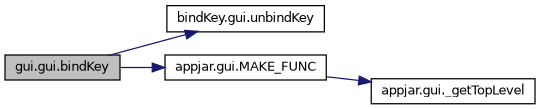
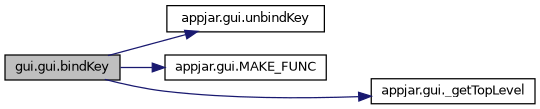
node "bindKey.gui.unbindKey": label "bindKey.gui.unbindKey" -> "appjar.gui.unbindKey"
edge "appjar.gui.MAKE_FUNC" -> "appjar.gui._getTopLevel": now "gui.gui.bindKey" -> "appjar.gui._getTopLevel"
